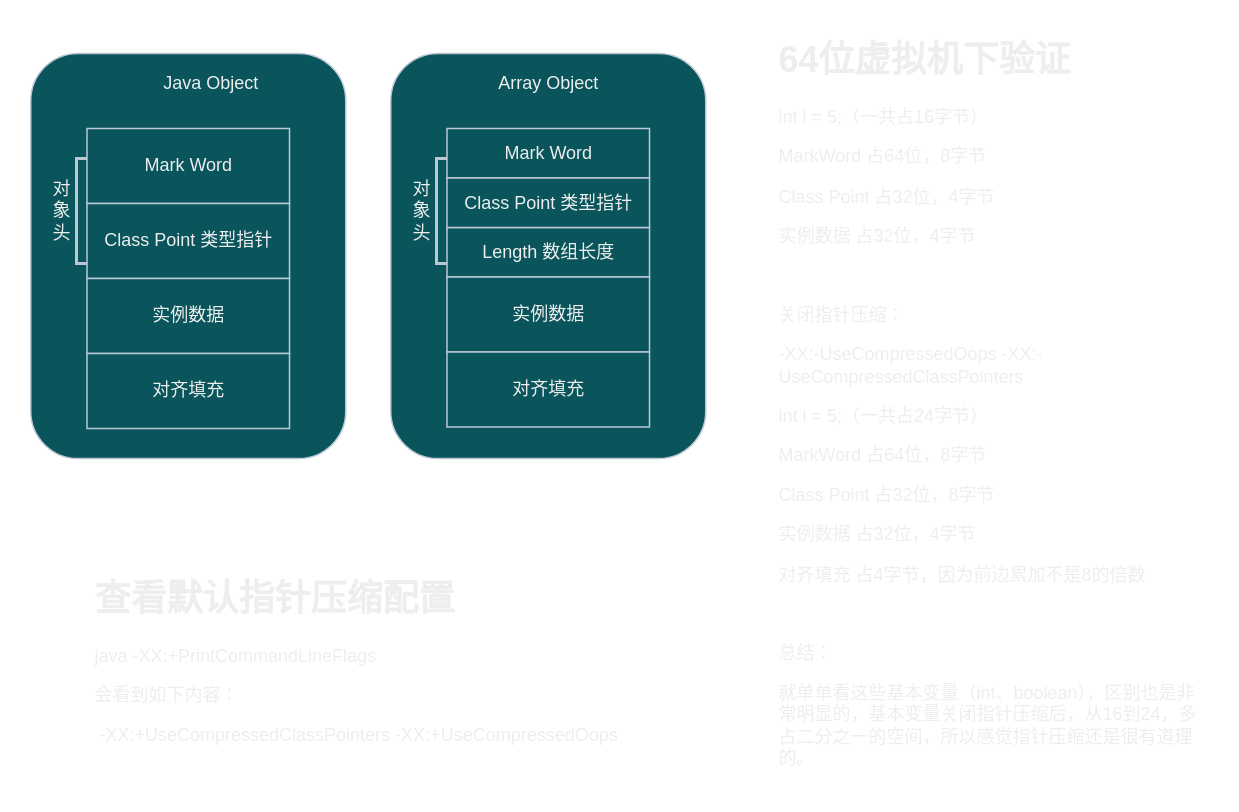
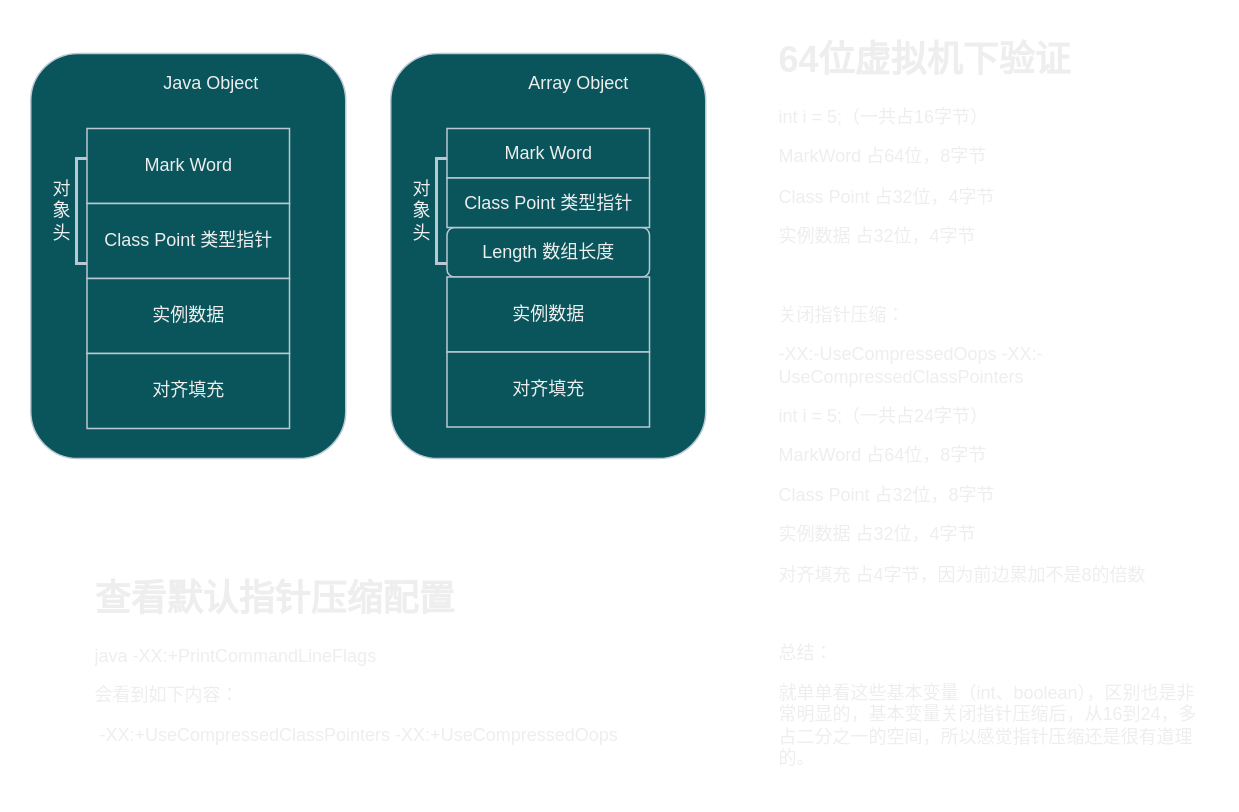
node "Array Object": moved (548, 83) -> (578, 83)
node "Length 数组长度": shape rectangle -> rounded rectangle
